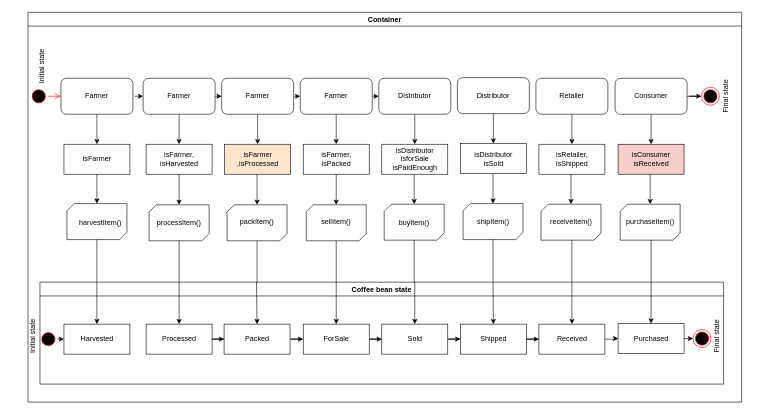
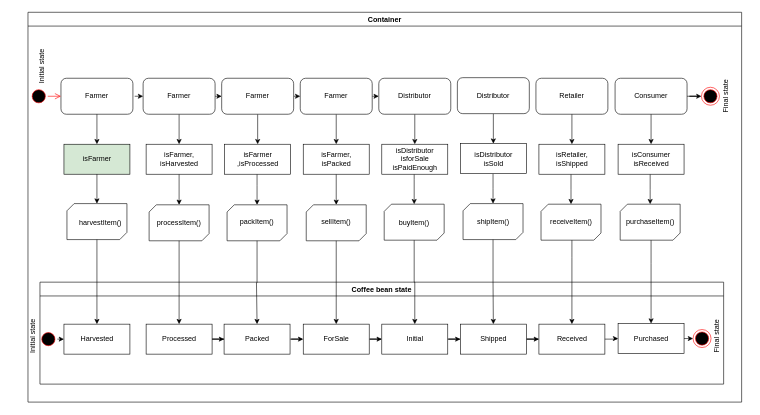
node "isFarmer": fillcolor #ffffff -> #d5e8d4
node "isFarmer ,isProcessed": fillcolor #ffe6cc -> #ffffff
node "isConsumer isReceived": fillcolor #f8cecc -> #ffffff
node "Sold": label "Sold" -> "Initial"
